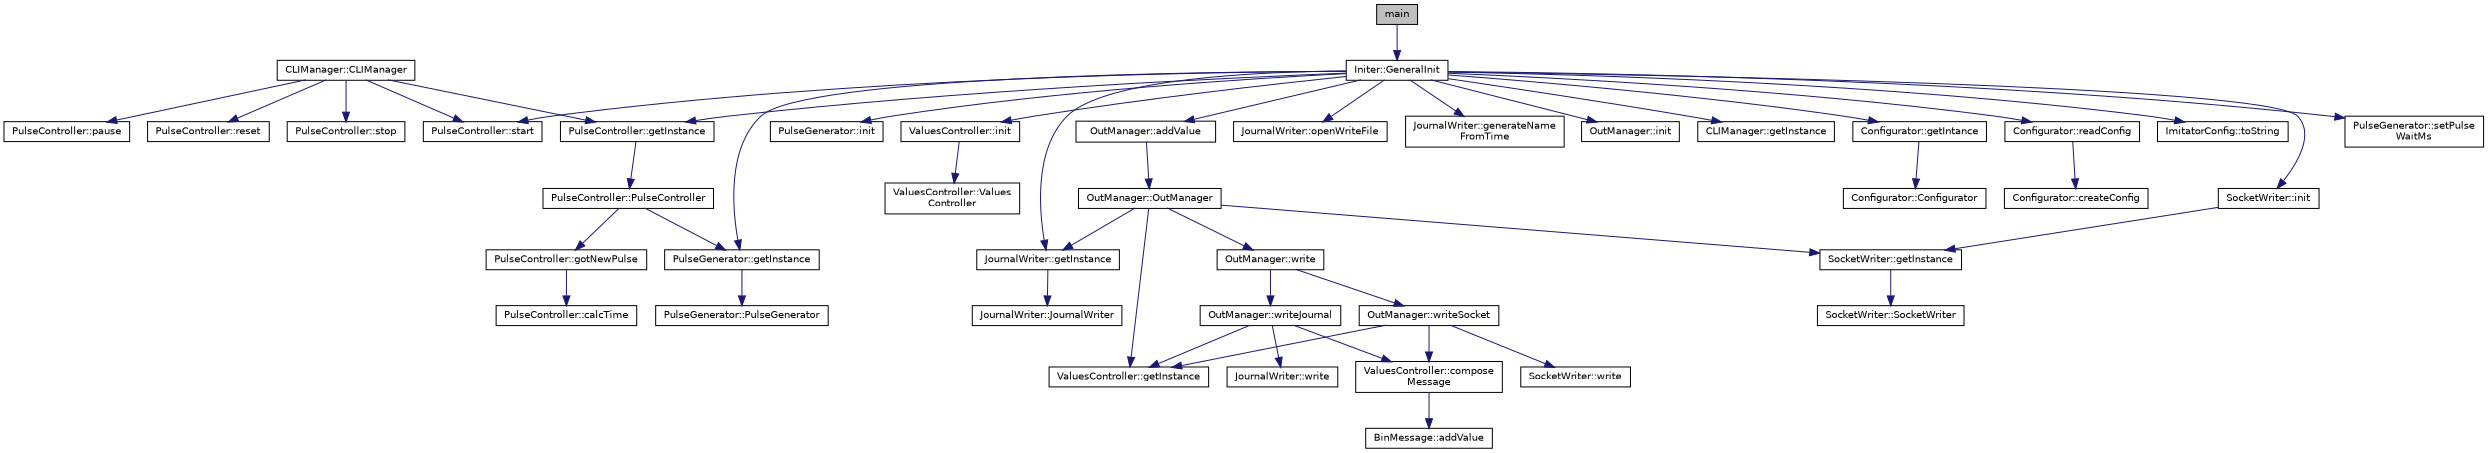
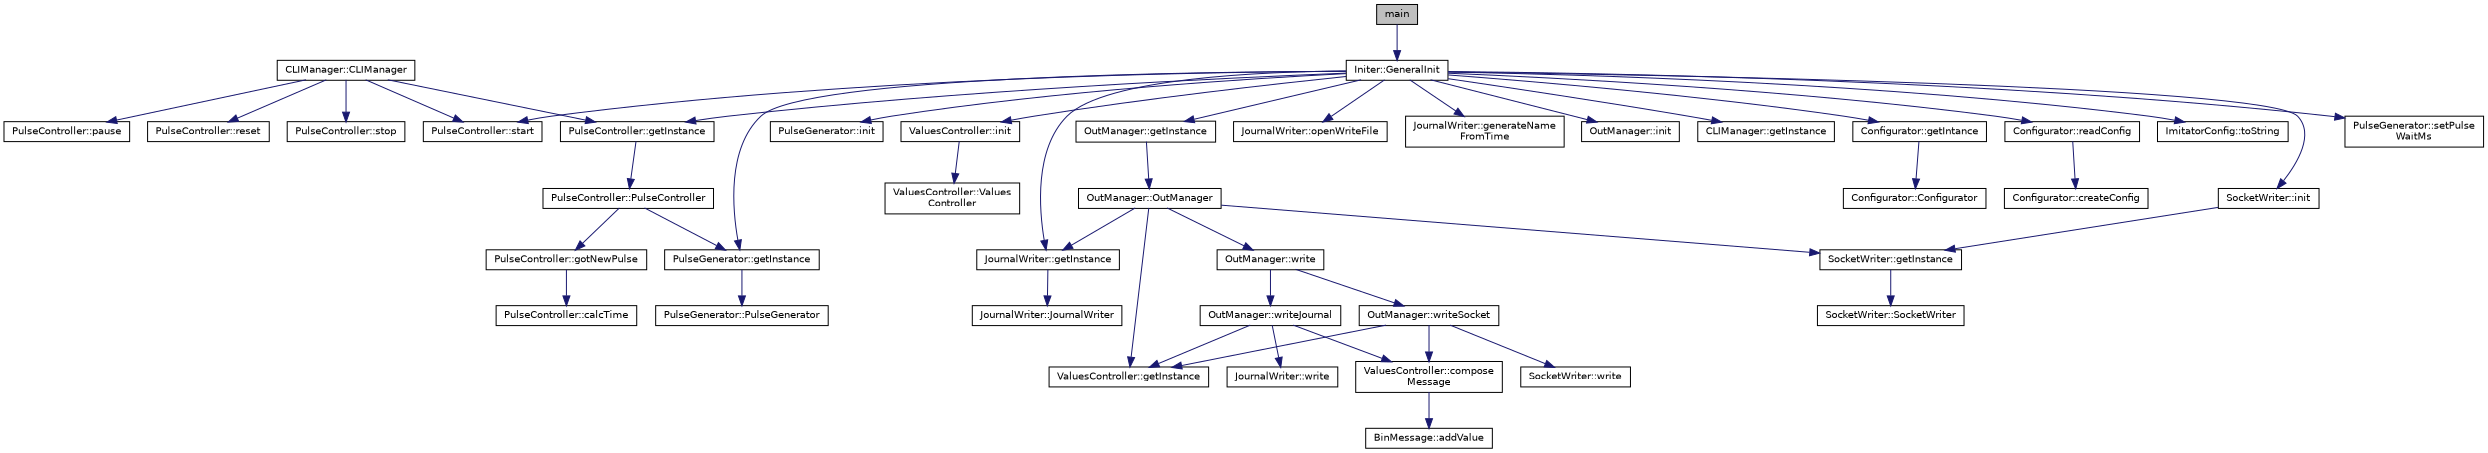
node "OutManager::addValue": label "OutManager::addValue" -> "OutManager::getInstance"
